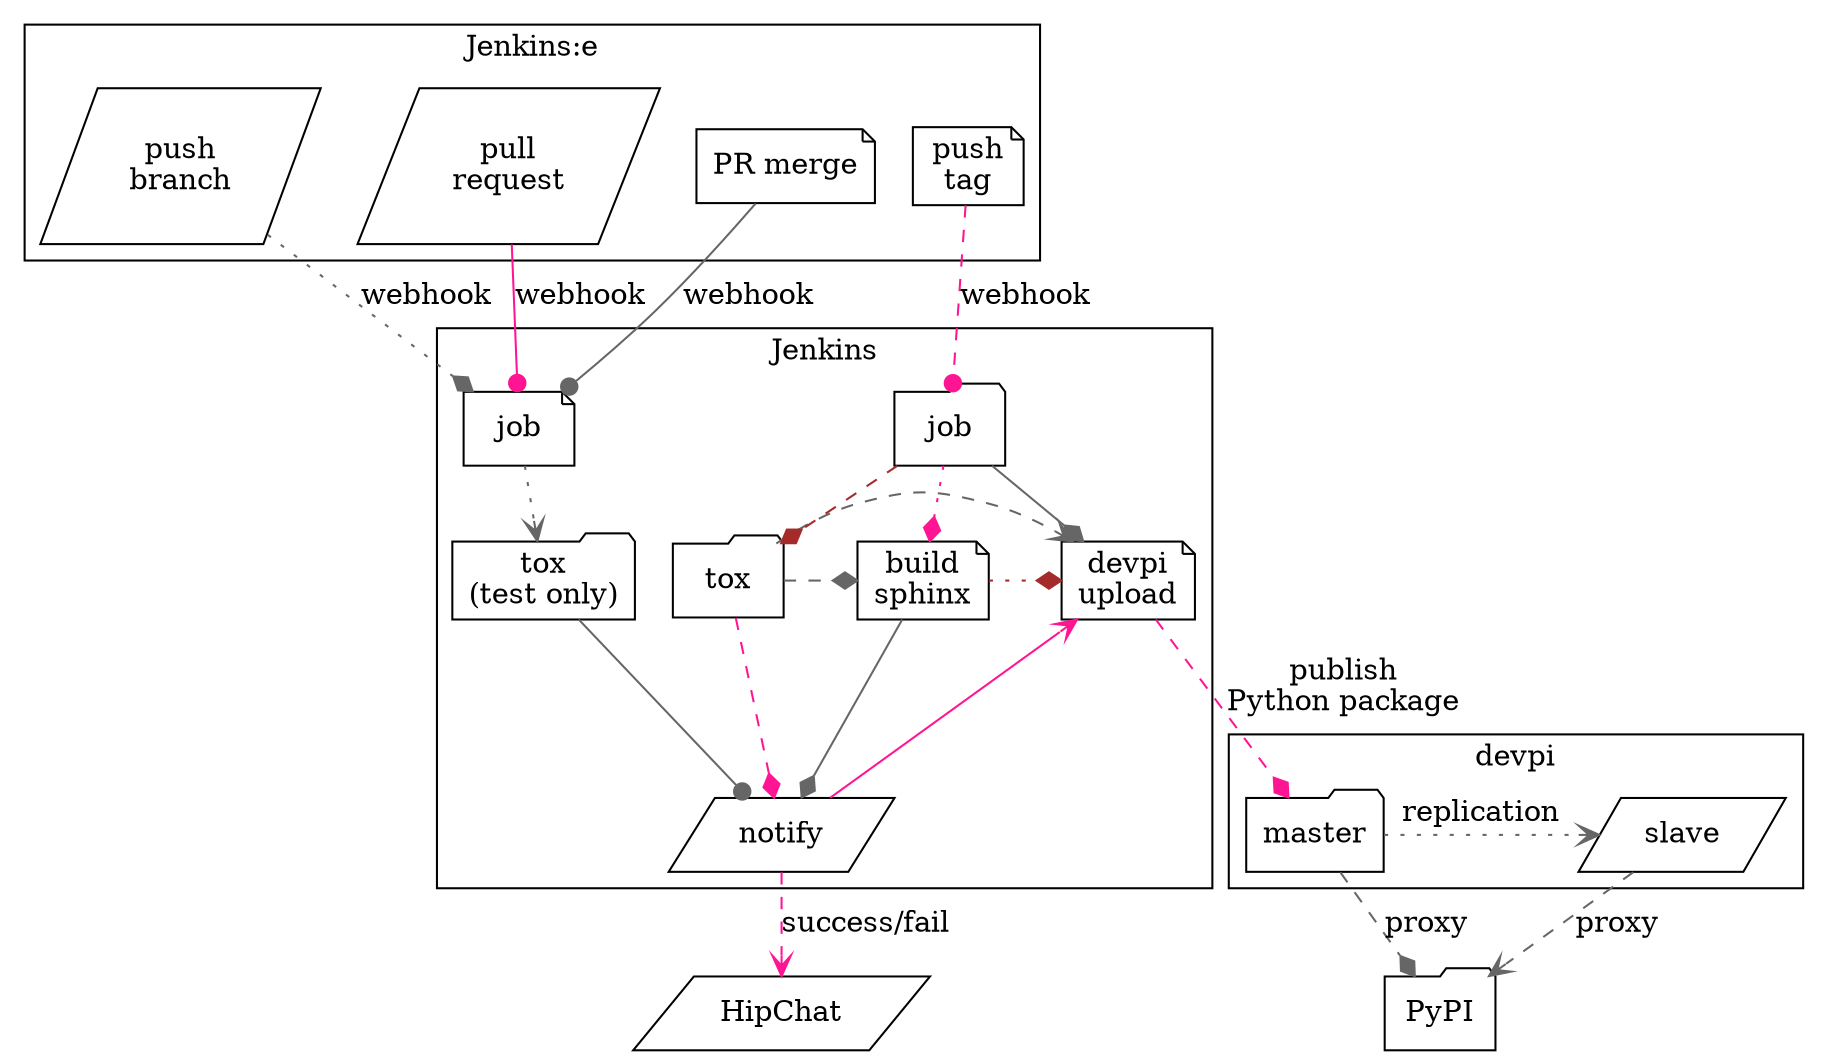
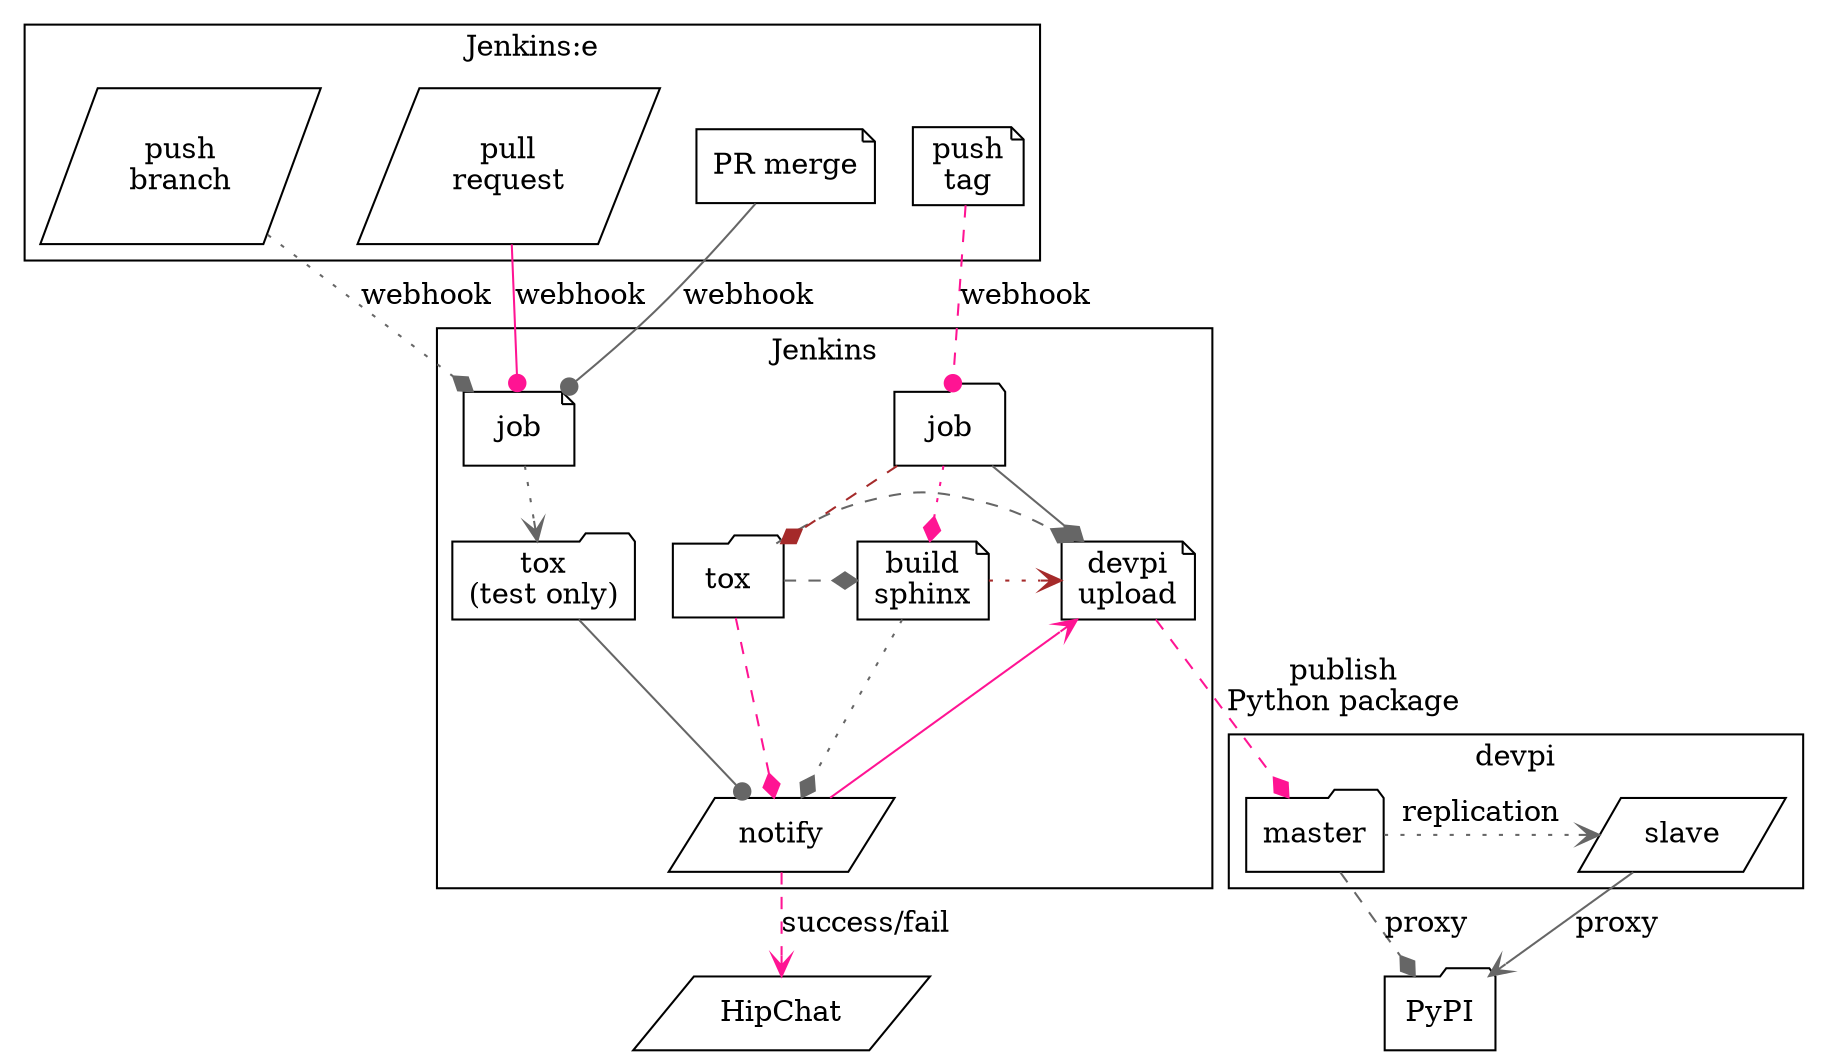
edge "tox" -> "devpi upload": arrowhead vee -> diamond
edge "build sphinx" -> "devpi upload": arrowhead diamond -> vee
edge "build sphinx" -> "notify": style solid -> dotted
edge "slave" -> "PyPI": style dashed -> solid
